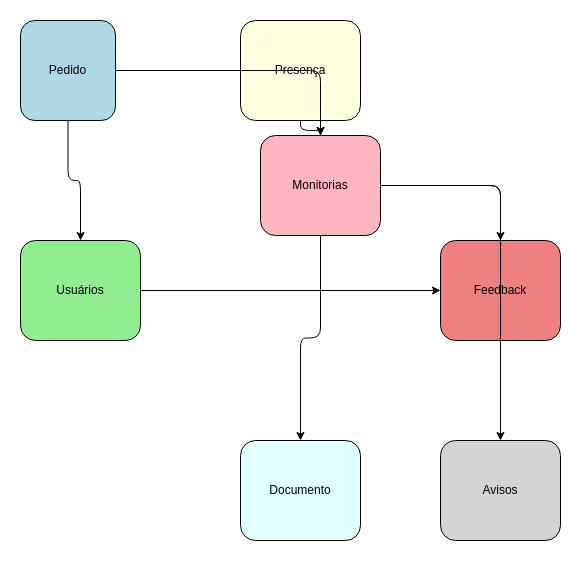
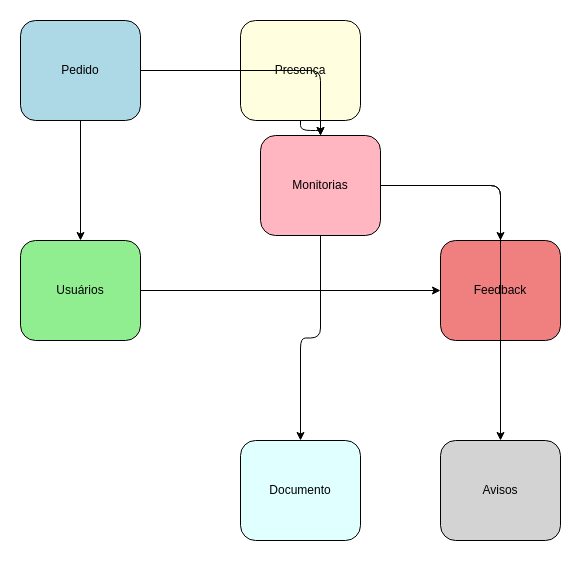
node "Pedido": size 95x100 -> 120x100
